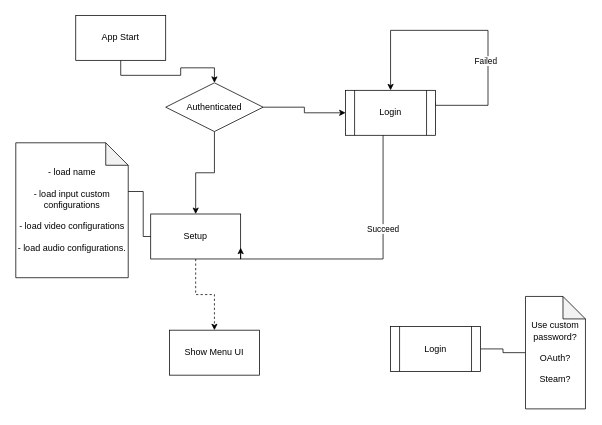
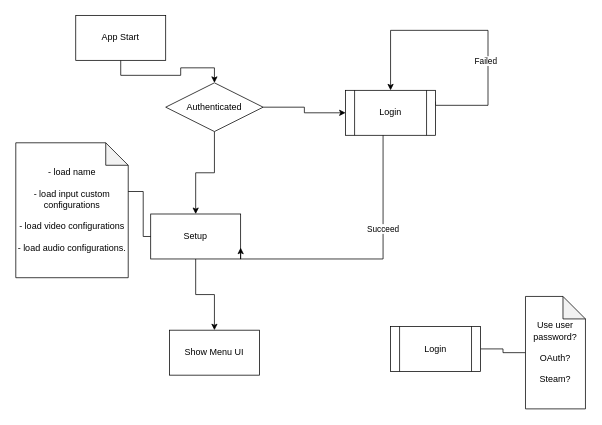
edge "Setup" -> "Show Menu UI": style dashed -> solid
node "Use custom password? OAuth? Steam?": label "Use custom password? OAuth? Steam?" -> "Use user password? OAuth? Steam?"
